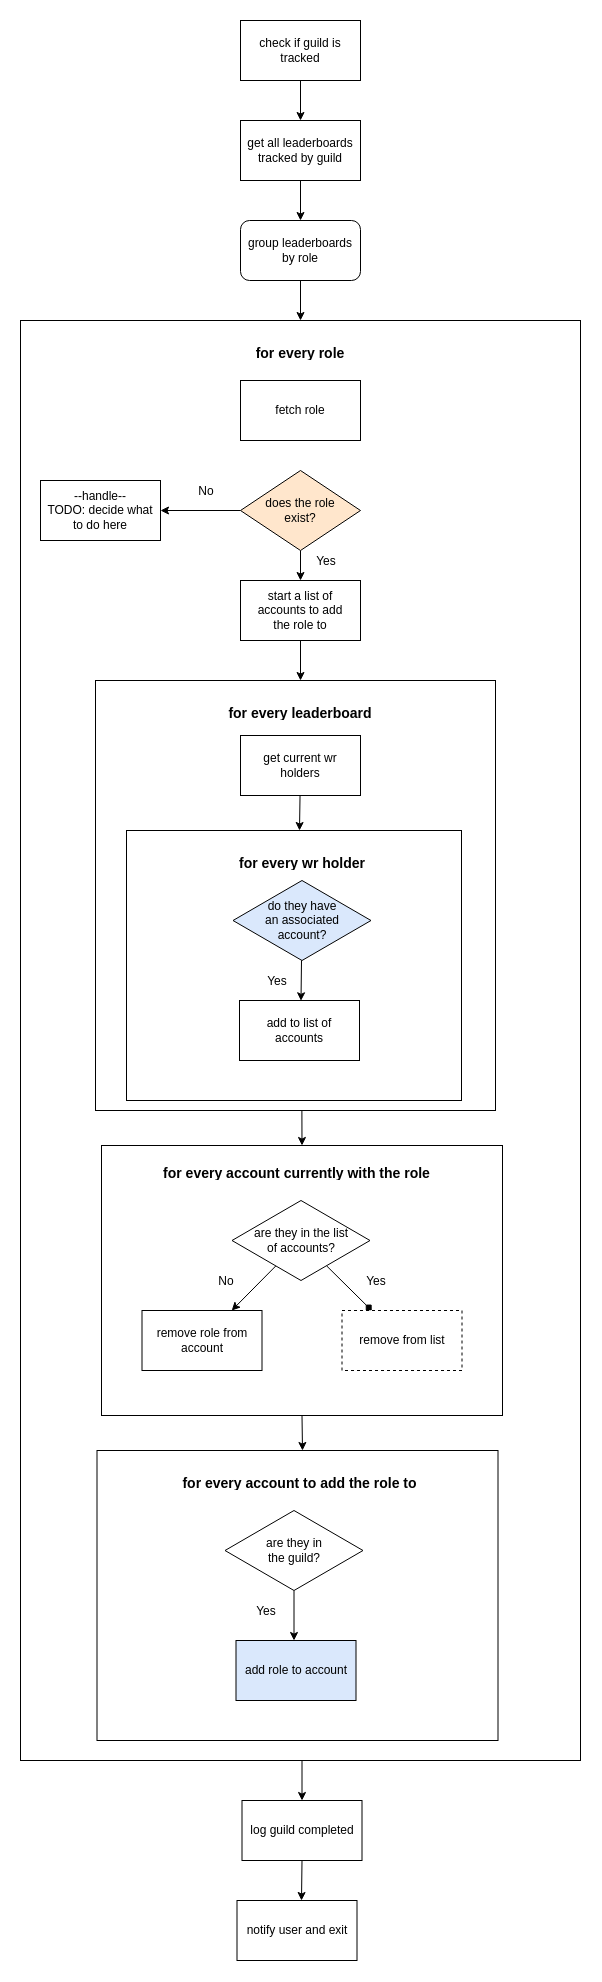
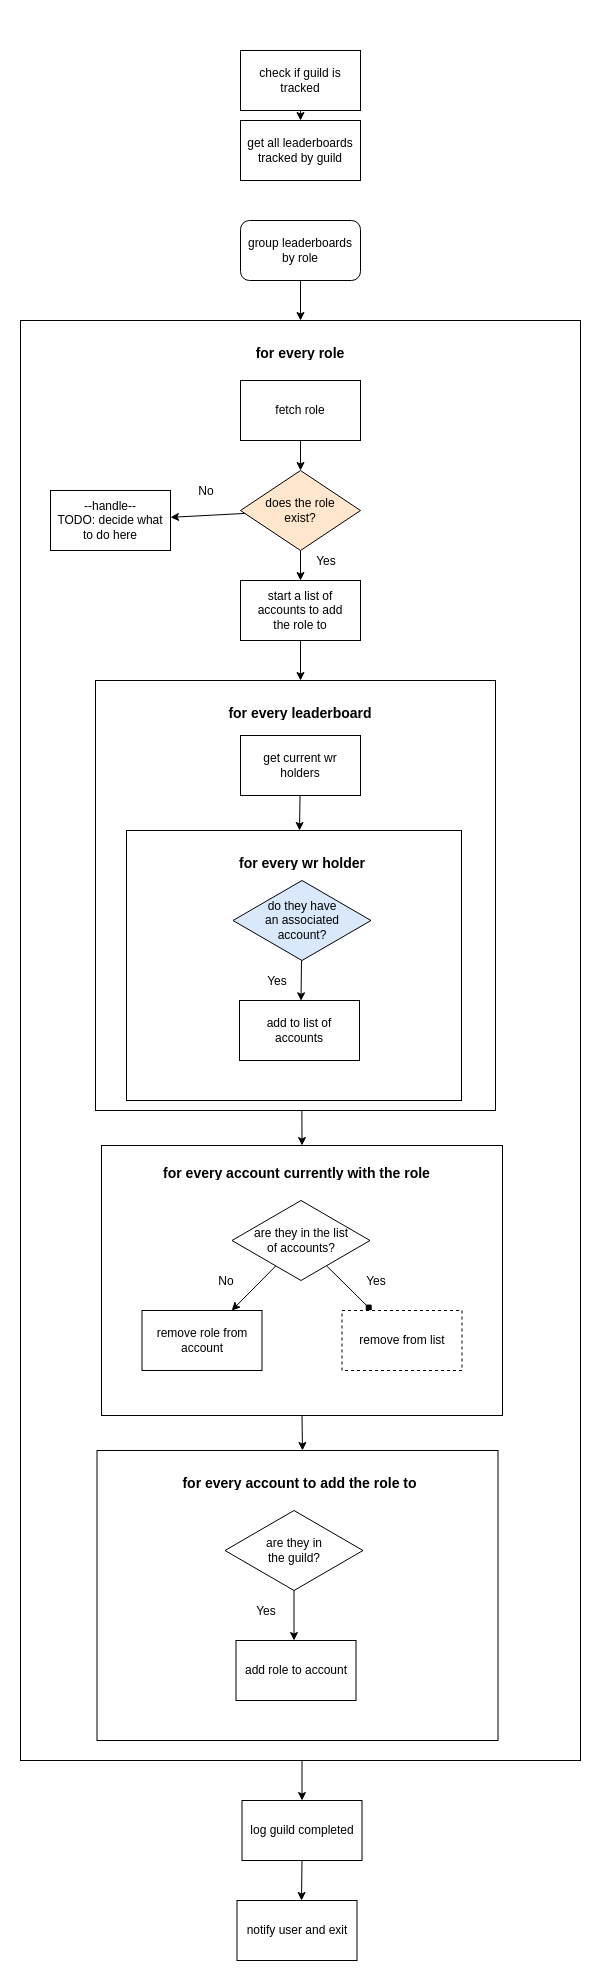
node "check if guild is tracked": moved (301, 51) -> (301, 81)
edge "get all leaderboards tracked by guild" -> "group leaderboards by role": removed
edge "fetch role" -> "does the role exist?": added
node "--handle-- TODO: decide what to do here": moved (101, 511) -> (111, 521)
node "add role to account": fillcolor #dae8fc -> #ffffff
